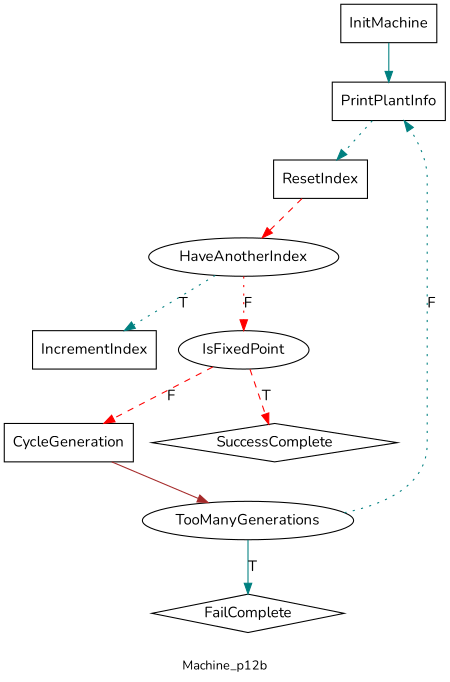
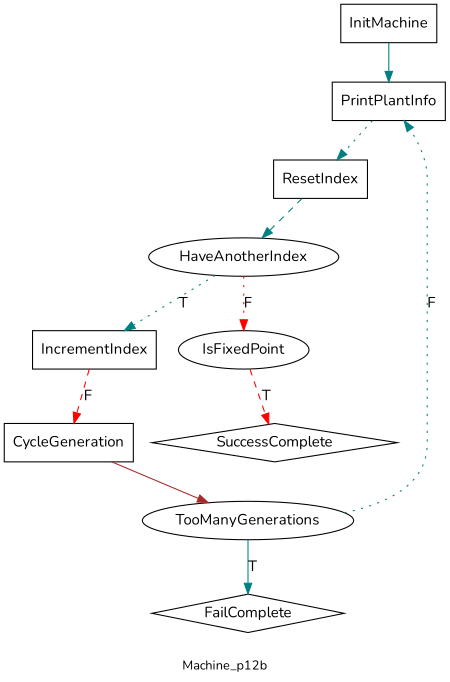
edge "ResetIndex" -> "HaveAnotherIndex": color red -> teal
edge "IsFixedPoint" -> "CycleGeneration": now "IncrementIndex" -> "CycleGeneration"
